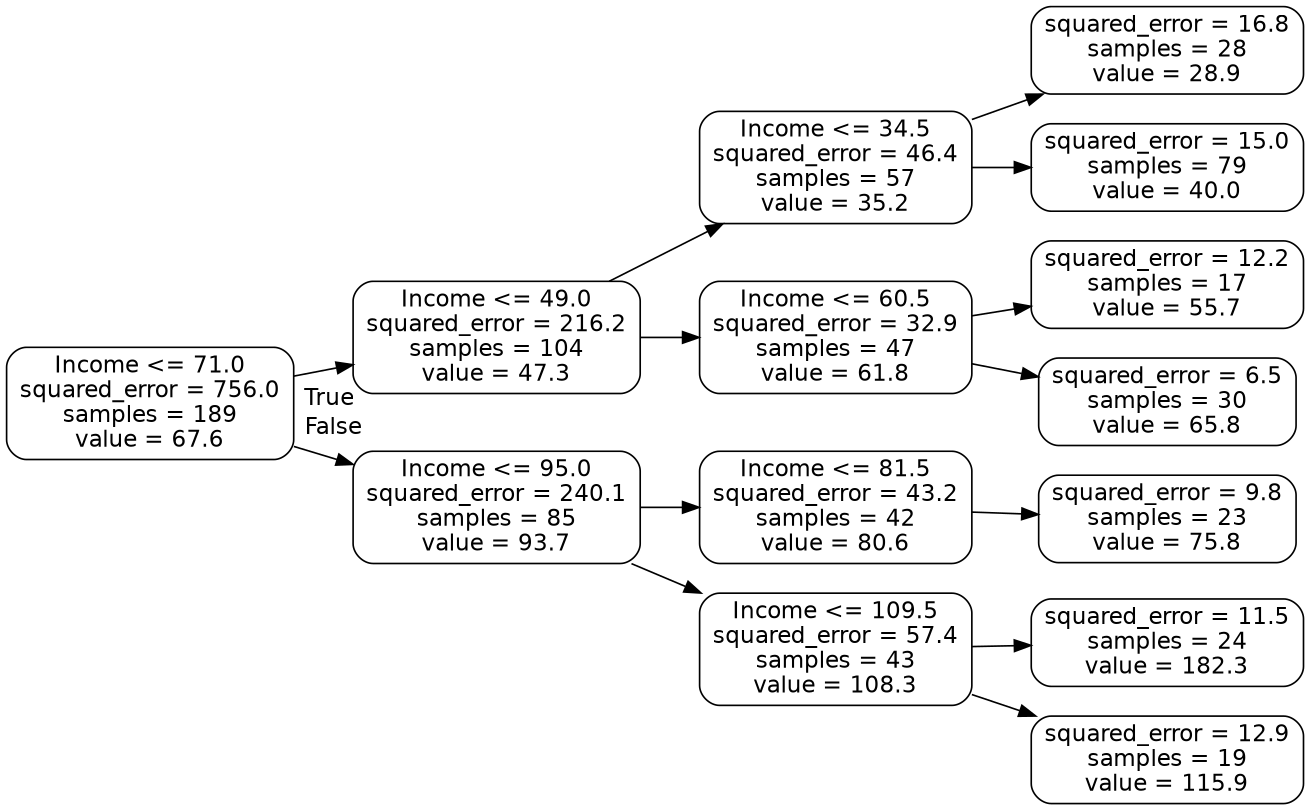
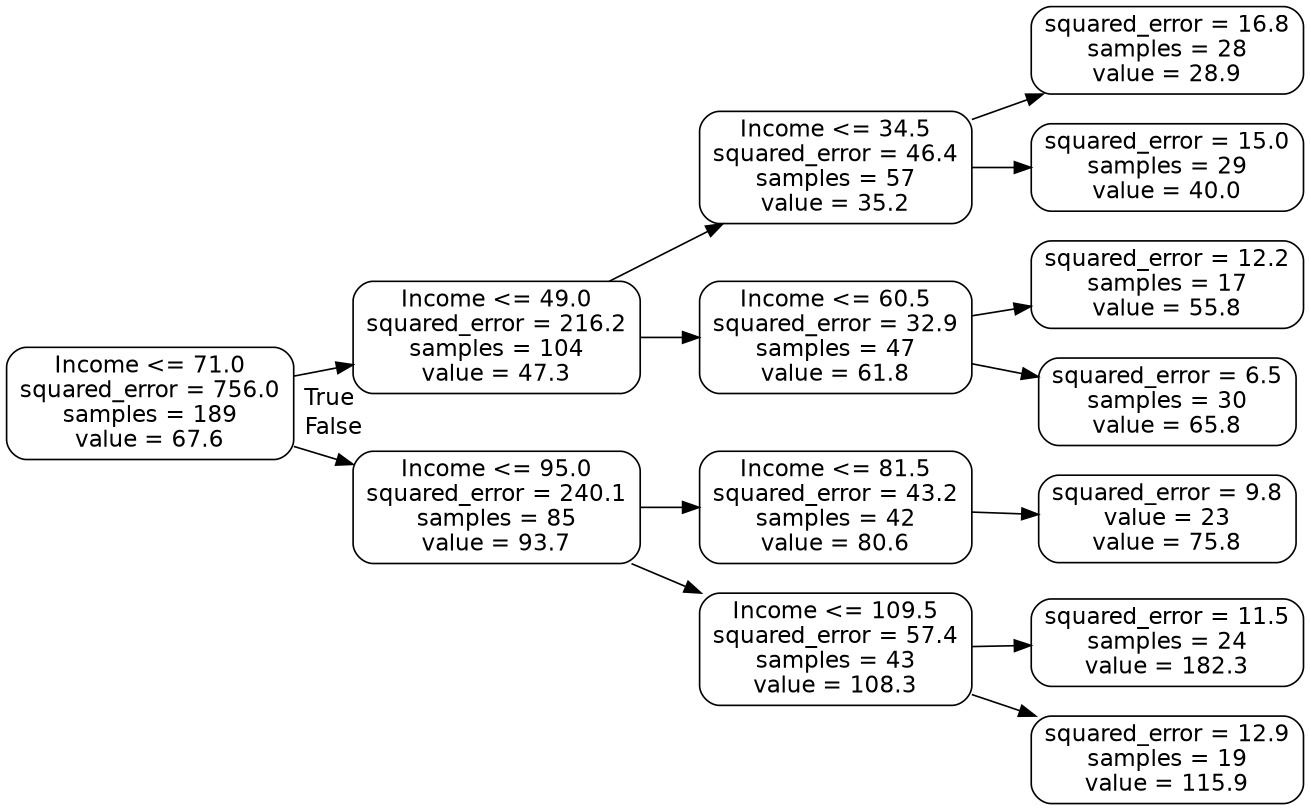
node "squared_error = 15.0 samples = 79 value = 40.0": label "squared_error = 15.0 samples = 79 value = 40.0" -> "squared_error = 15.0 samples = 29 value = 40.0"
node "squared_error = 12.2 samples = 17 value = 55.7": label "squared_error = 12.2 samples = 17 value = 55.7" -> "squared_error = 12.2 samples = 17 value = 55.8"
node "squared_error = 9.8 samples = 23 value = 75.8": label "squared_error = 9.8 samples = 23 value = 75.8" -> "squared_error = 9.8 value = 23 value = 75.8"
